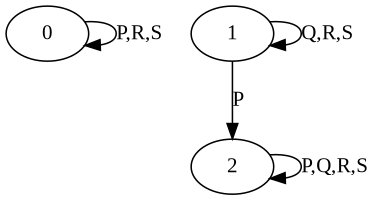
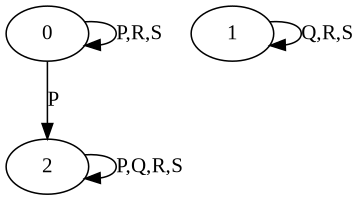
edge "1" -> "2": now "0" -> "2"
